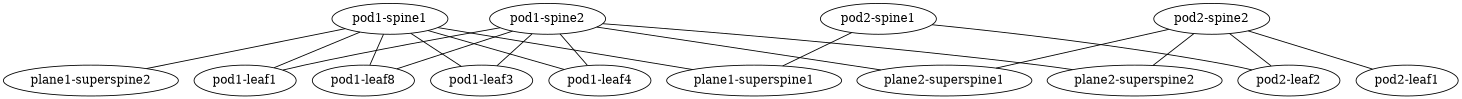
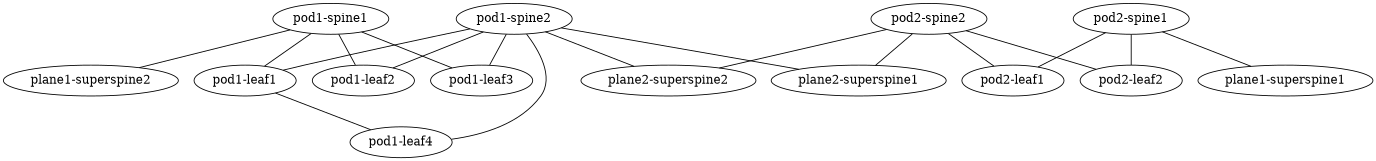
edge "pod1-spine1" -- "plane1-superspine1": removed
edge "pod1-spine1" -- "pod1-leaf4": now "pod1-leaf1" -- "pod1-leaf4"
edge "pod2-spine1" -- "pod2-leaf1": added
node "pod1-leaf8": label "pod1-leaf8" -> "pod1-leaf2"
